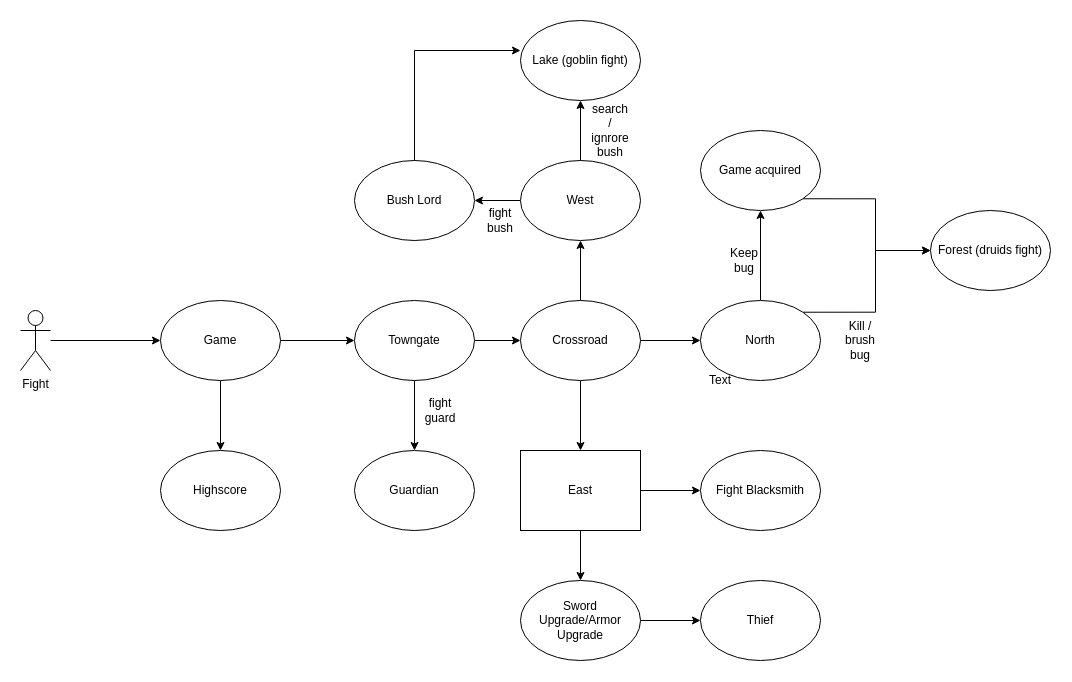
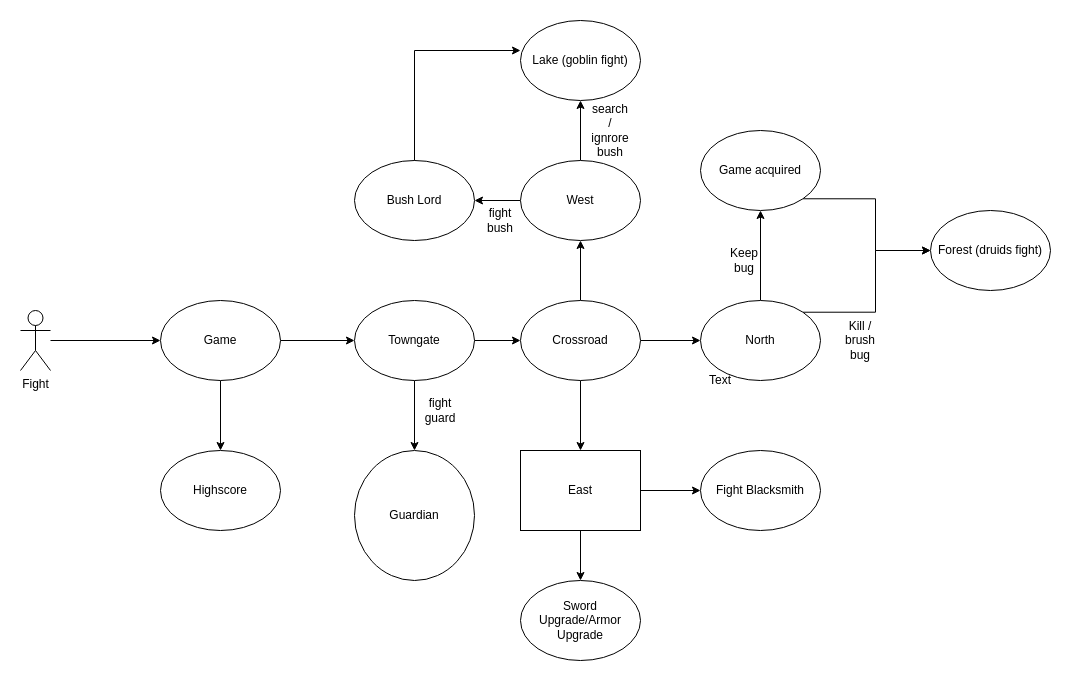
node "Guardian": size 120x80 -> 120x130
edge "Sword Upgrade/Armor Upgrade" -> "Thief": removed
node "Thief": removed
